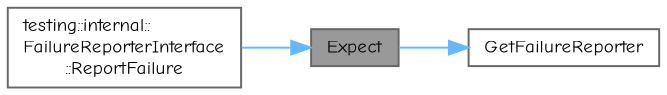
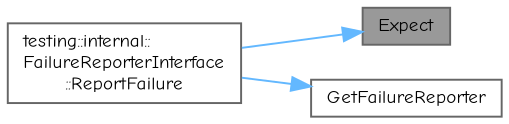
edge "Expect" -> "GetFailureReporter": now "testing::internal:: FailureReporterInterface ::ReportFailure" -> "GetFailureReporter"
